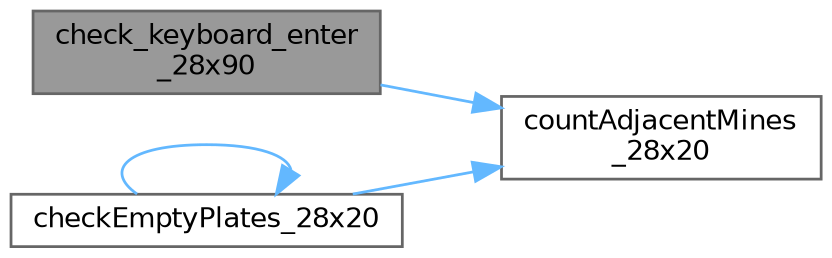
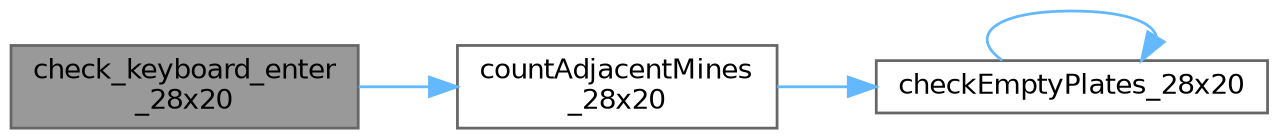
node "check_keyboard_enter _28x90": label "check_keyboard_enter _28x90" -> "check_keyboard_enter _28x20"
edge "checkEmptyPlates_28x20" -> "countAdjacentMines _28x20": reversed
